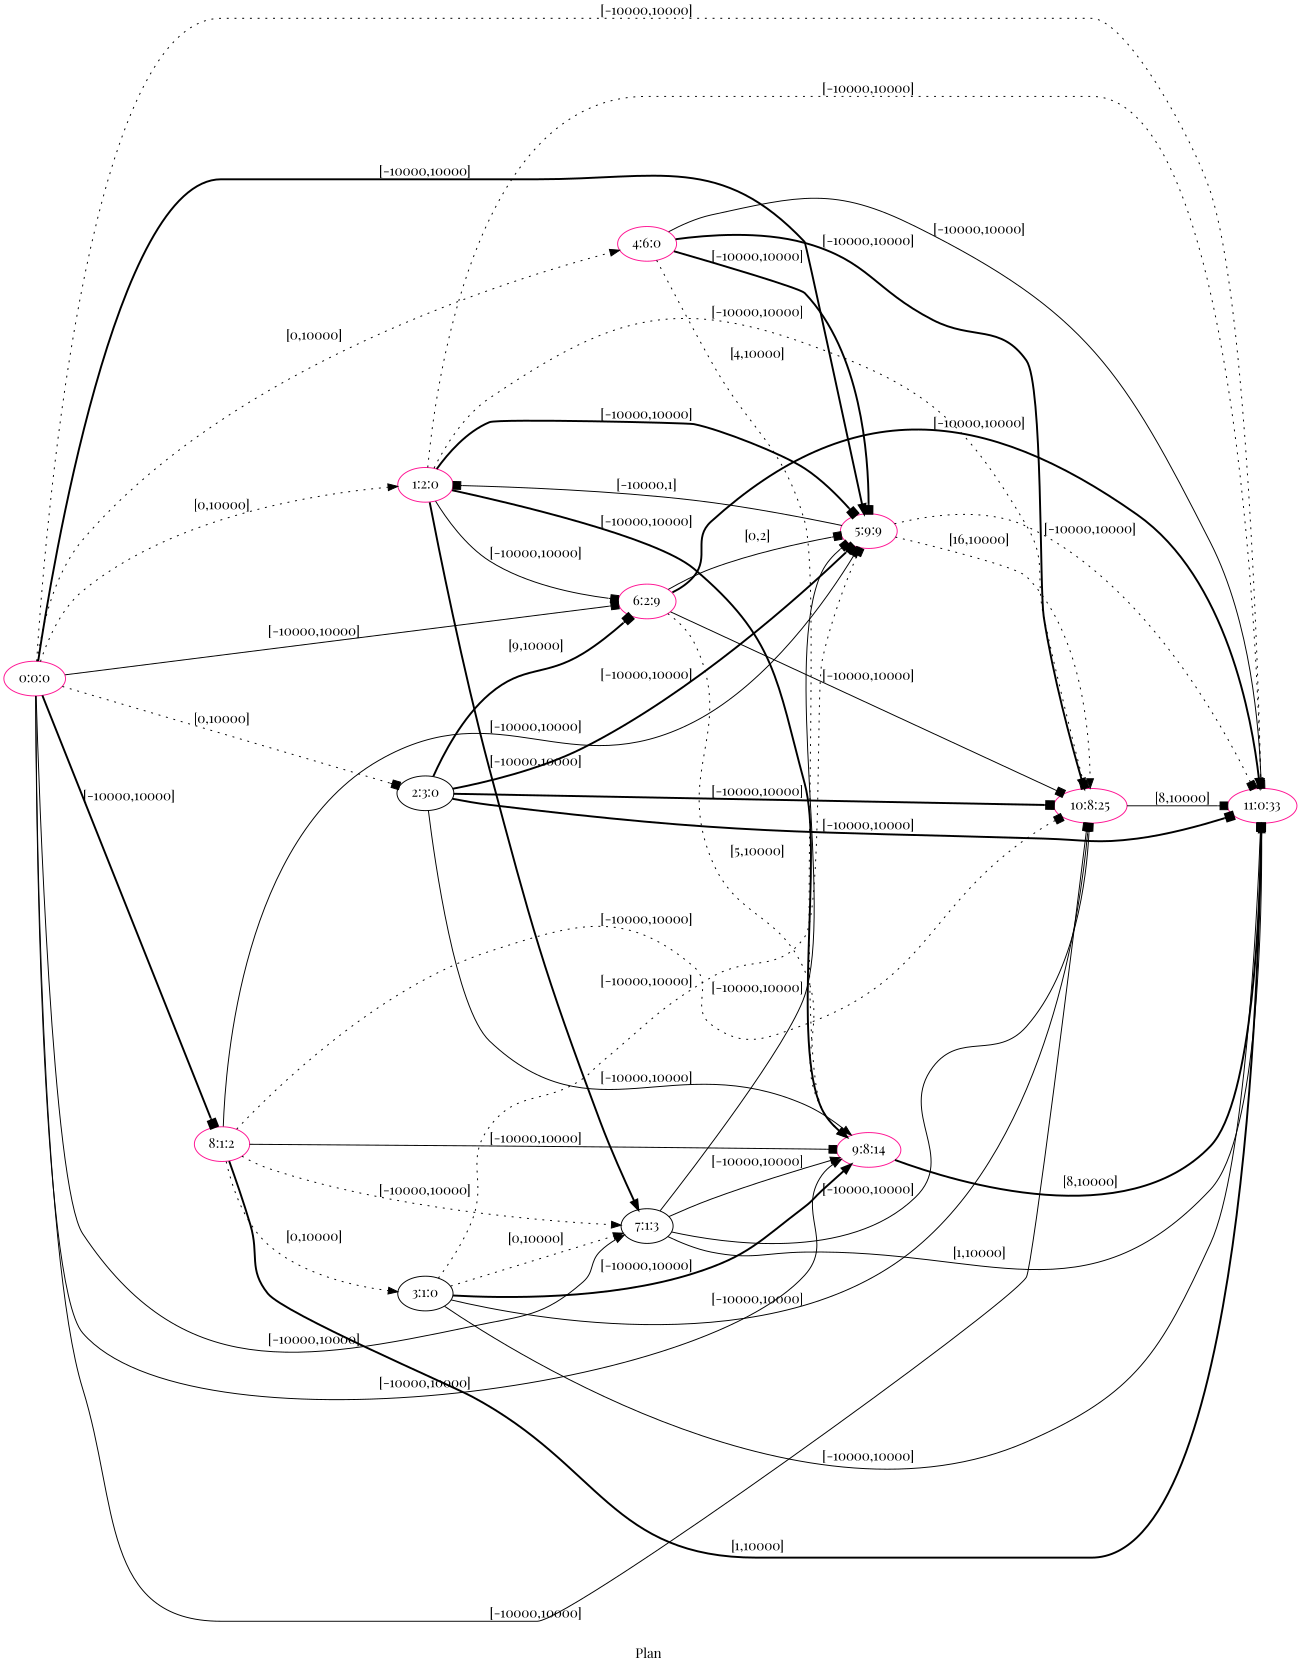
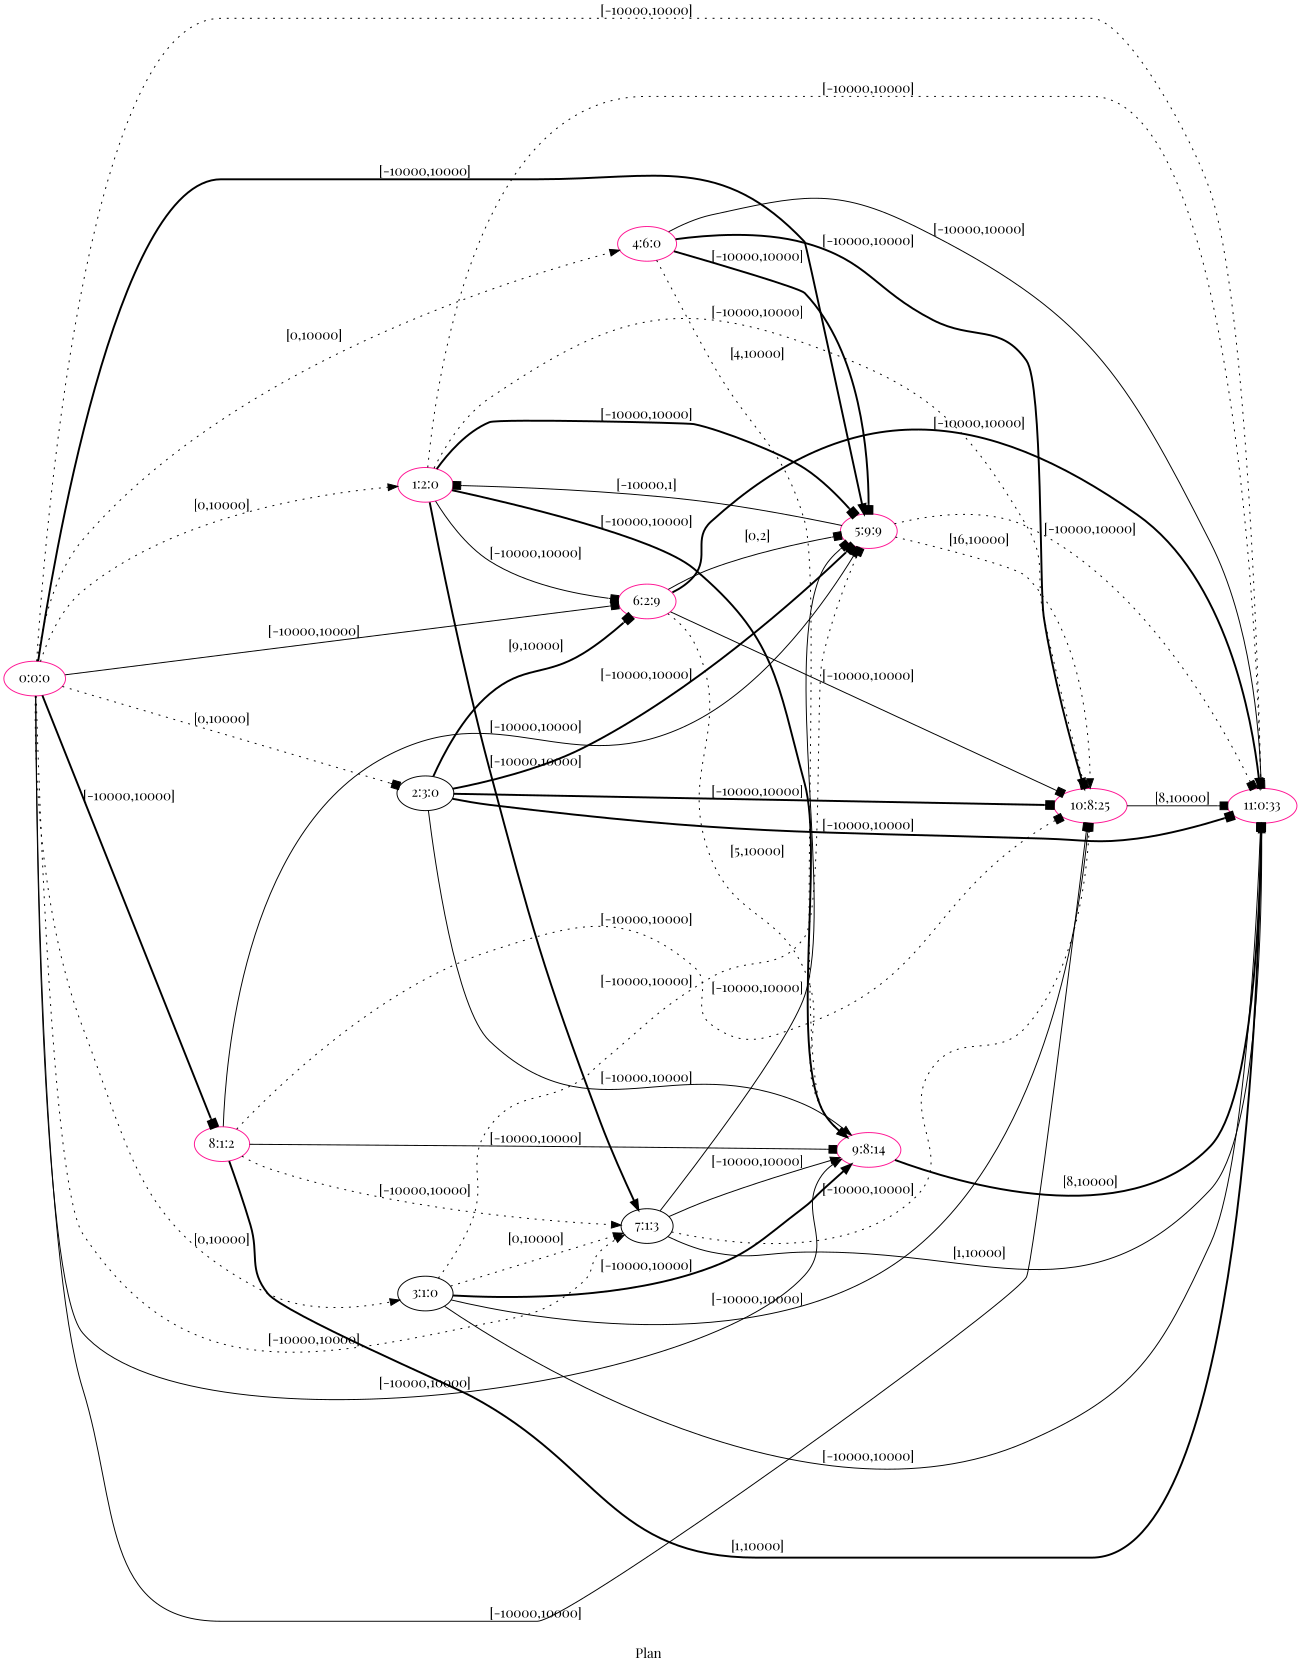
edge "7:1:3" -> "10:8:25": style solid -> dotted
edge "8:1:2" -> "3:1:0": now "0:0:0" -> "3:1:0"
edge "0:0:0" -> "7:1:3": style solid -> dotted
